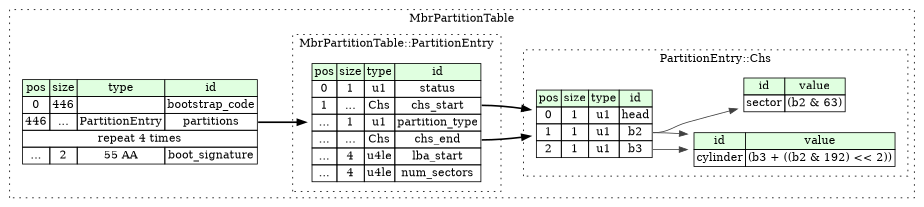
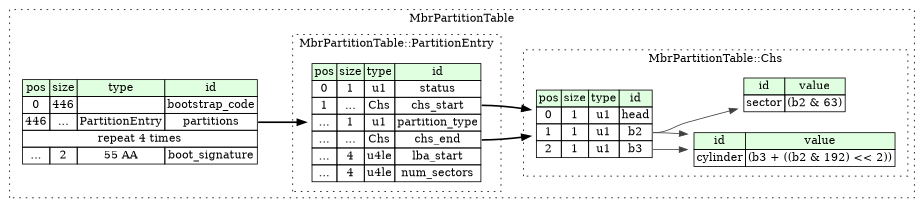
cluster "PartitionEntry::Chs": label "PartitionEntry::Chs" -> "MbrPartitionTable::Chs"
